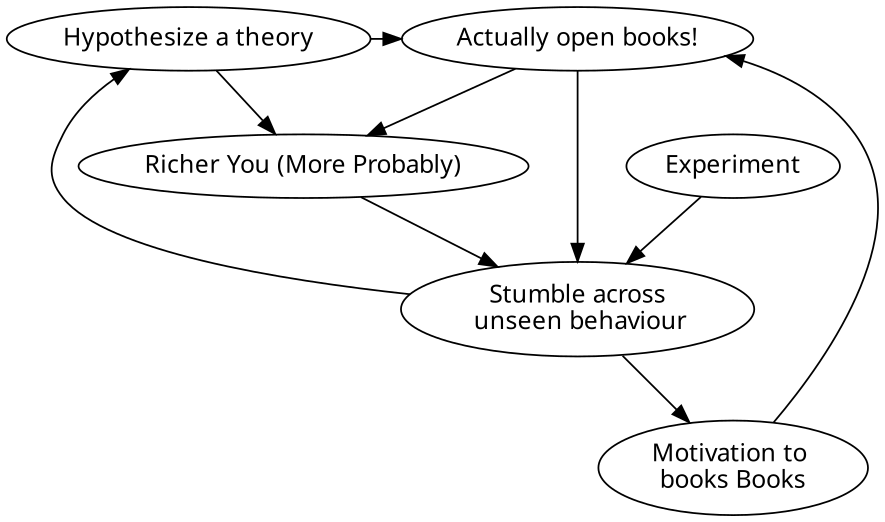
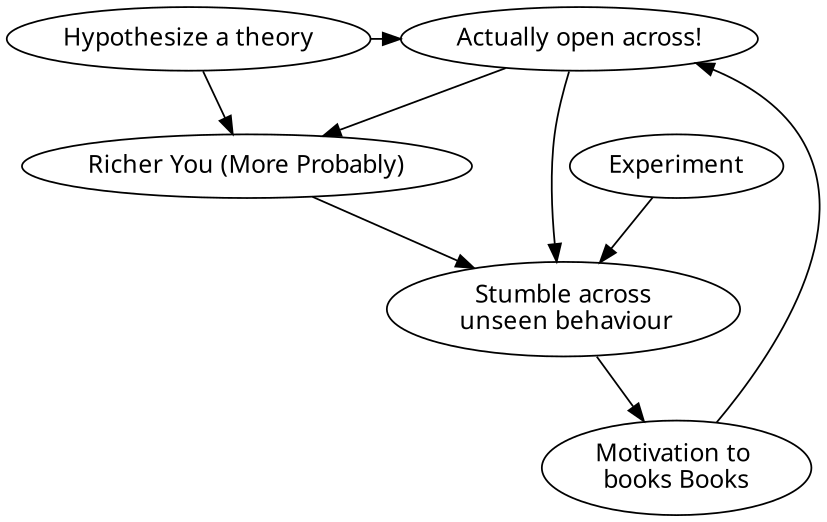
node "Actually open books!": label "Actually open books!" -> "Actually open across!"
edge "Stumble across unseen behaviour" -> "Hypothesize a theory": removed
